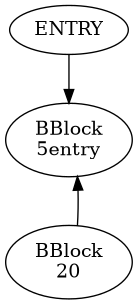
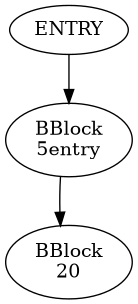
edge "BBlock 20" -> "BBlock 5entry": reversed
